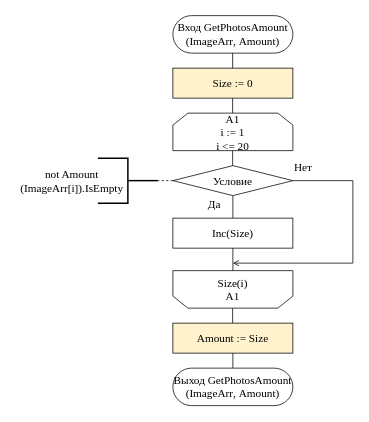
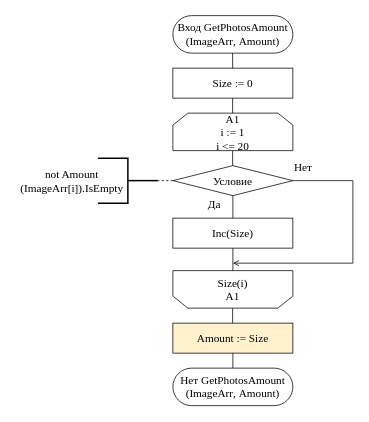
node "Size := 0": fillcolor #fff2cc -> #ffffff
node "Выход GetPhotosAmount (ImageArr, Amount)": label "Выход GetPhotosAmount (ImageArr, Amount)" -> "Нет GetPhotosAmount (ImageArr, Amount)"
